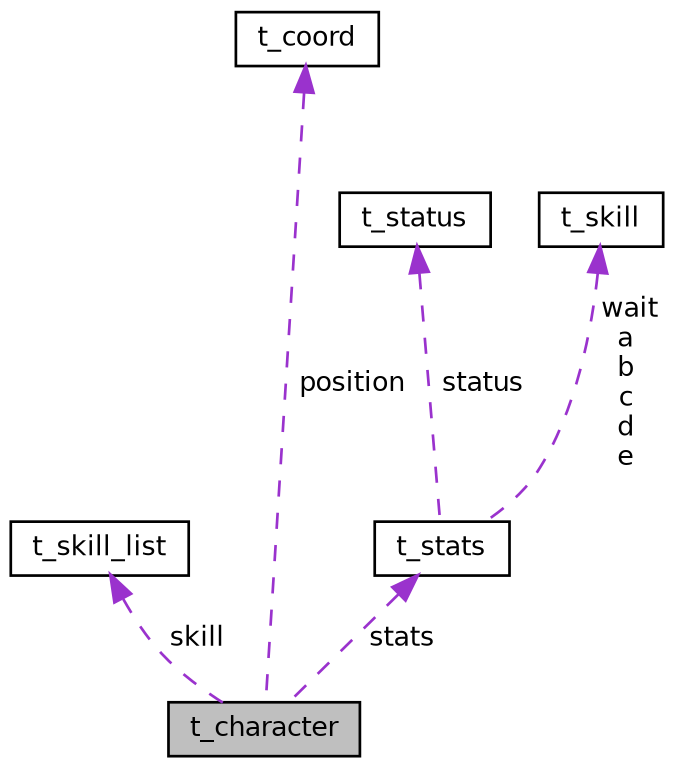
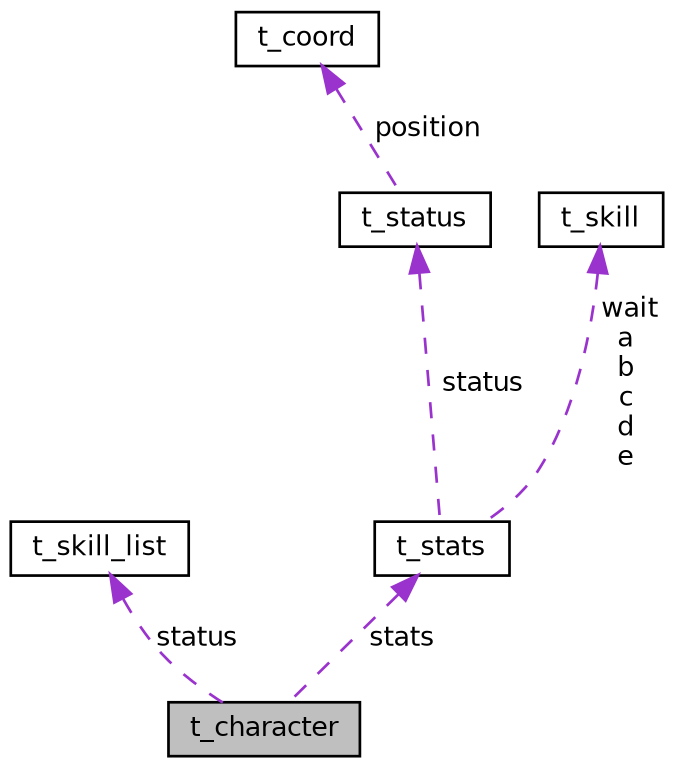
edge "t_character" -> "t_coord": now "t_status" -> "t_coord"
edge "t_character" -> "t_skill_list": label " skill" -> " status"
